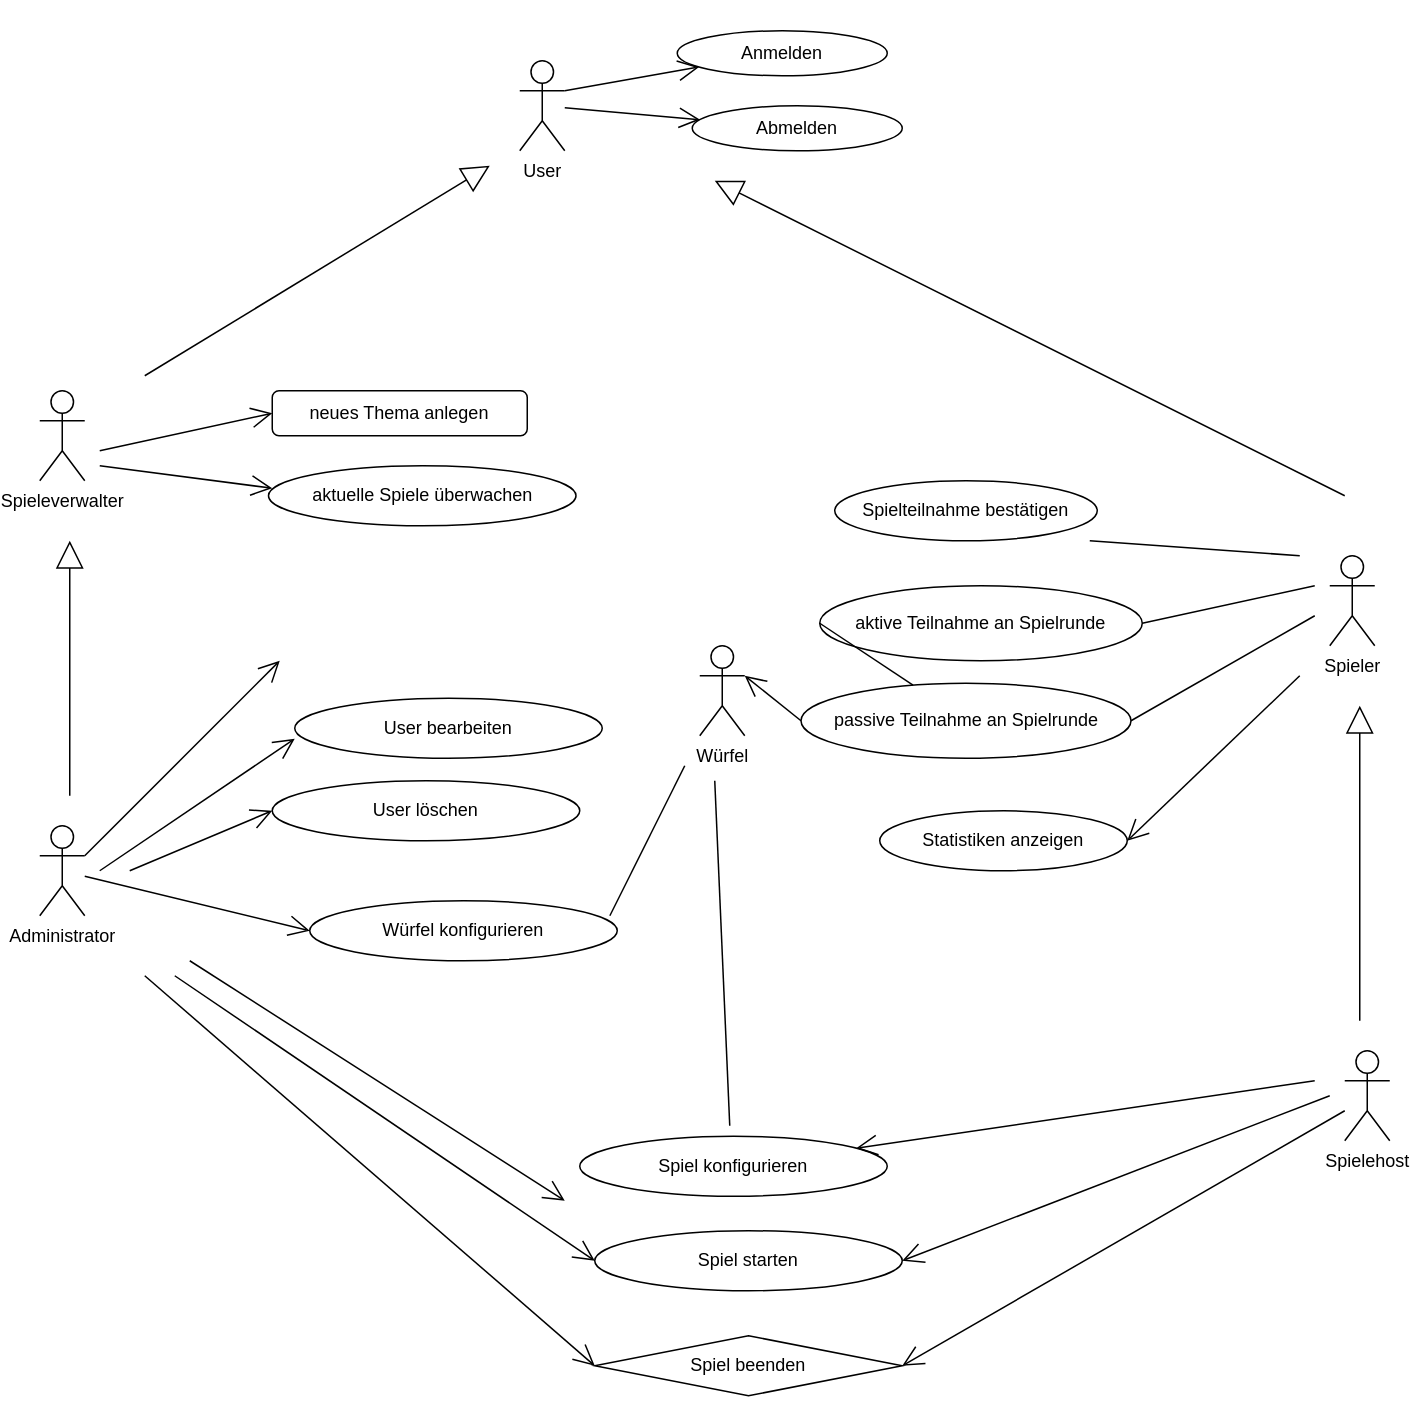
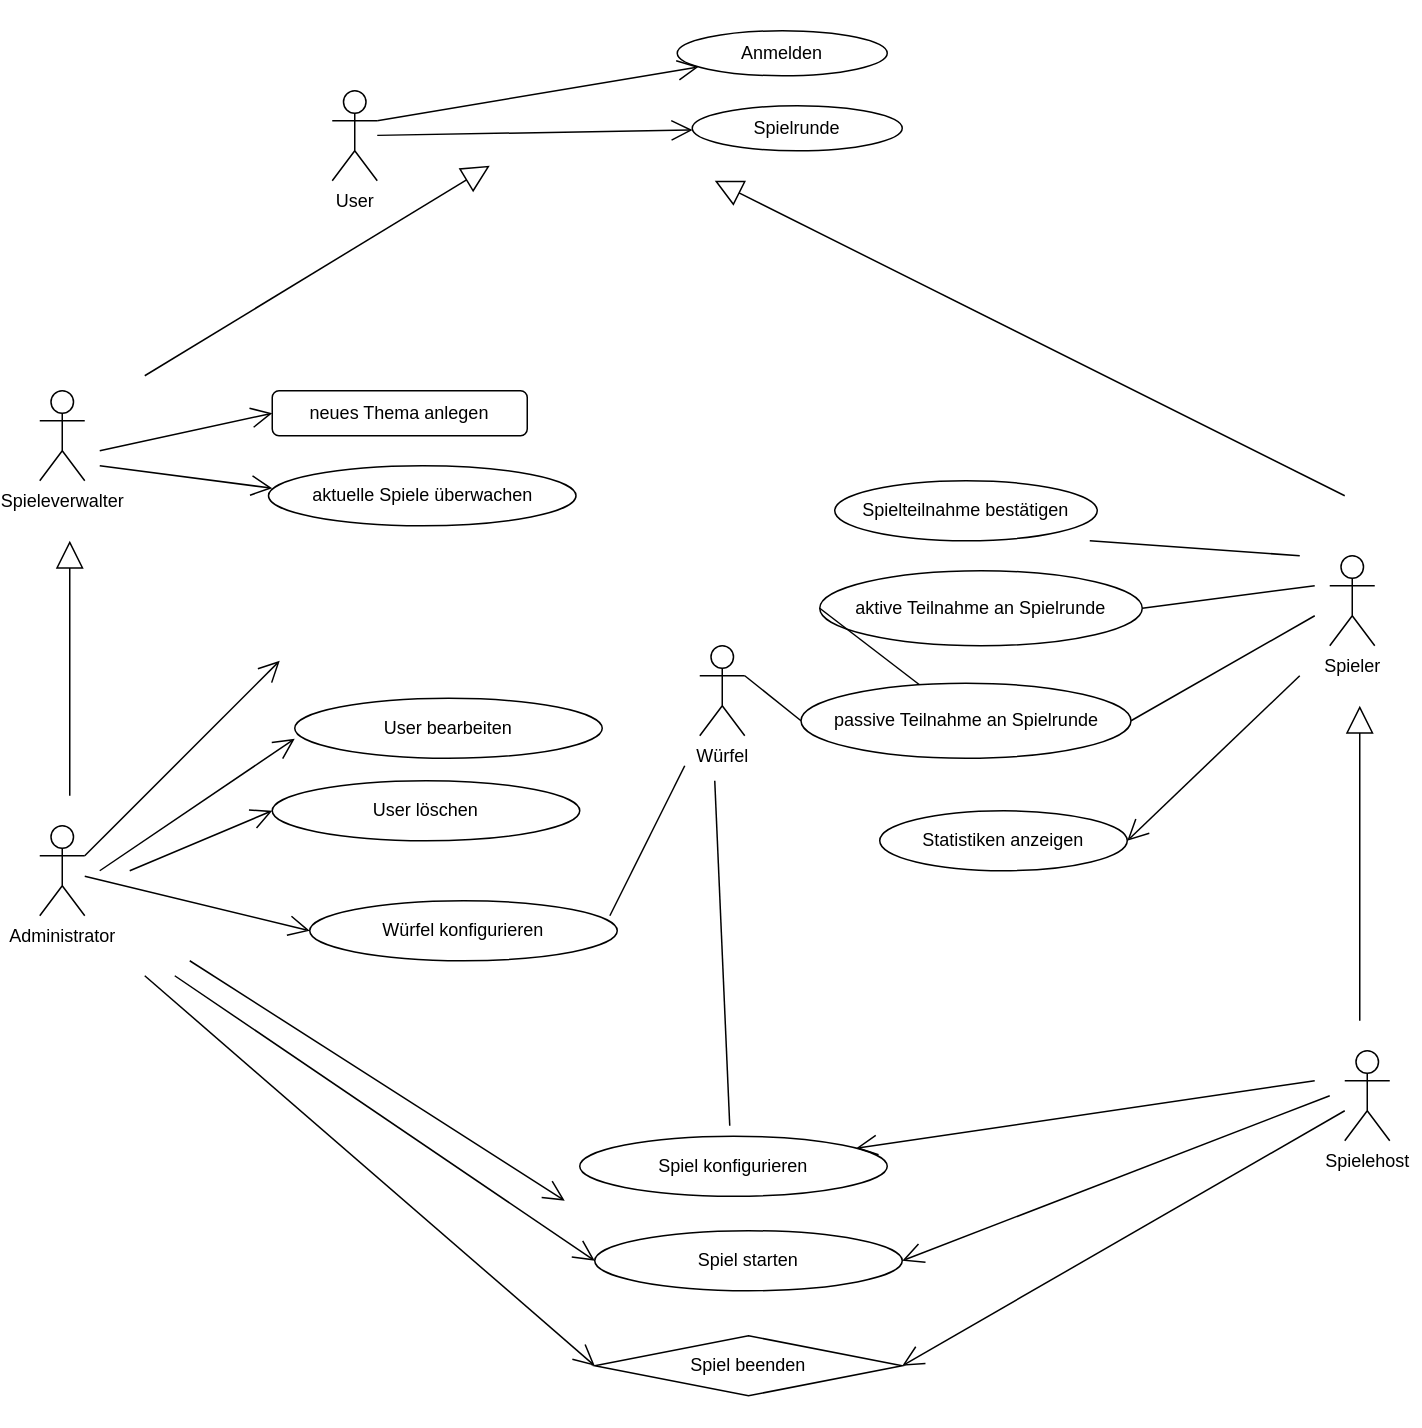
node "User": moved (542, 106) -> (355, 136)
node "Abmelden": label "Abmelden" -> "Spielrunde"
node "aktive Teilnahme an Spielrunde": moved (981, 623) -> (981, 608)
edge "passive Teilnahme an Spielrunde" -> "Würfel": arrowhead open -> none
